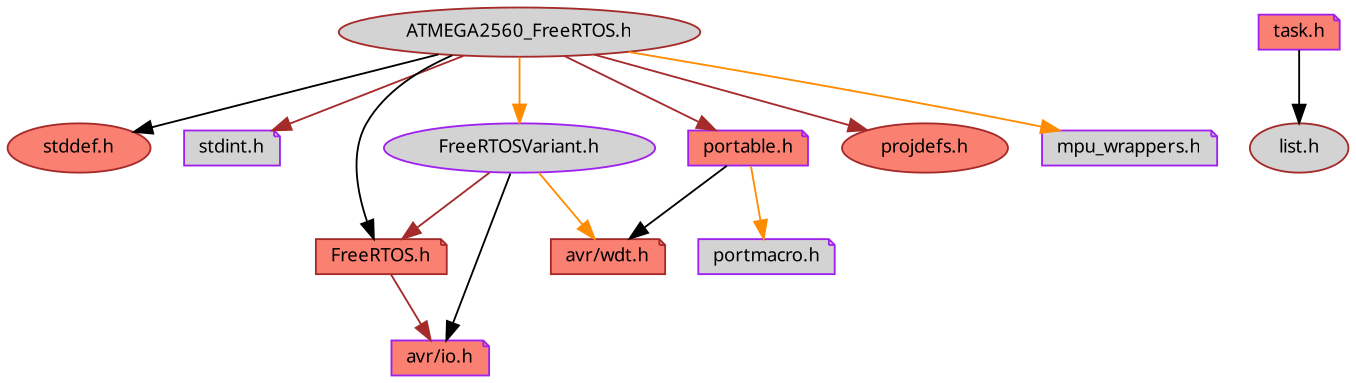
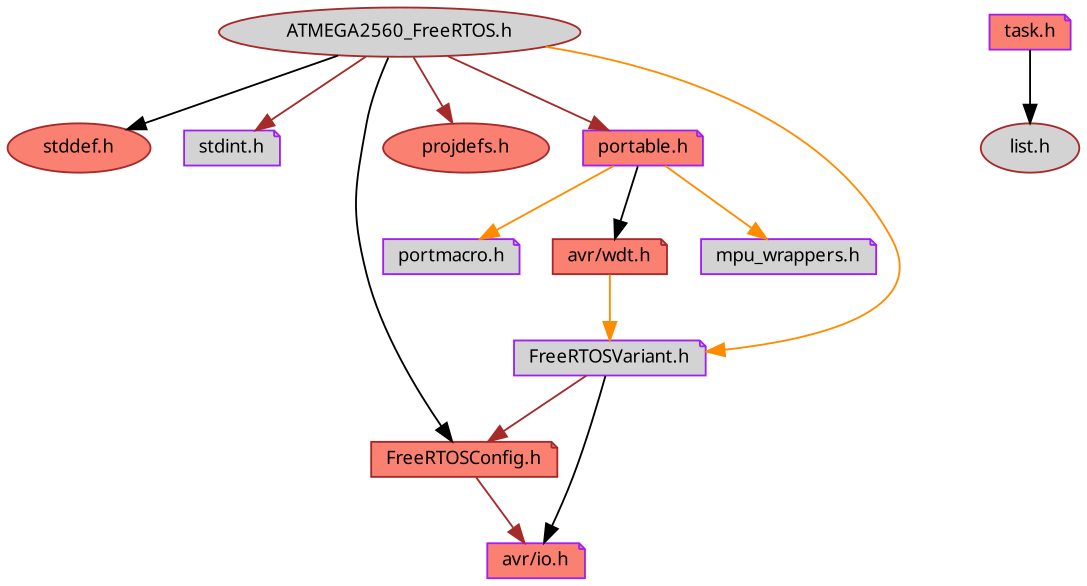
edge "ATMEGA2560_FreeRTOS.h" -> "mpu_wrappers.h": now "portable.h" -> "mpu_wrappers.h"
node "FreeRTOSVariant.h": shape ellipse -> note
edge "FreeRTOSVariant.h" -> "avr/wdt.h": reversed
node "FreeRTOS.h": label "FreeRTOS.h" -> "FreeRTOSConfig.h"
